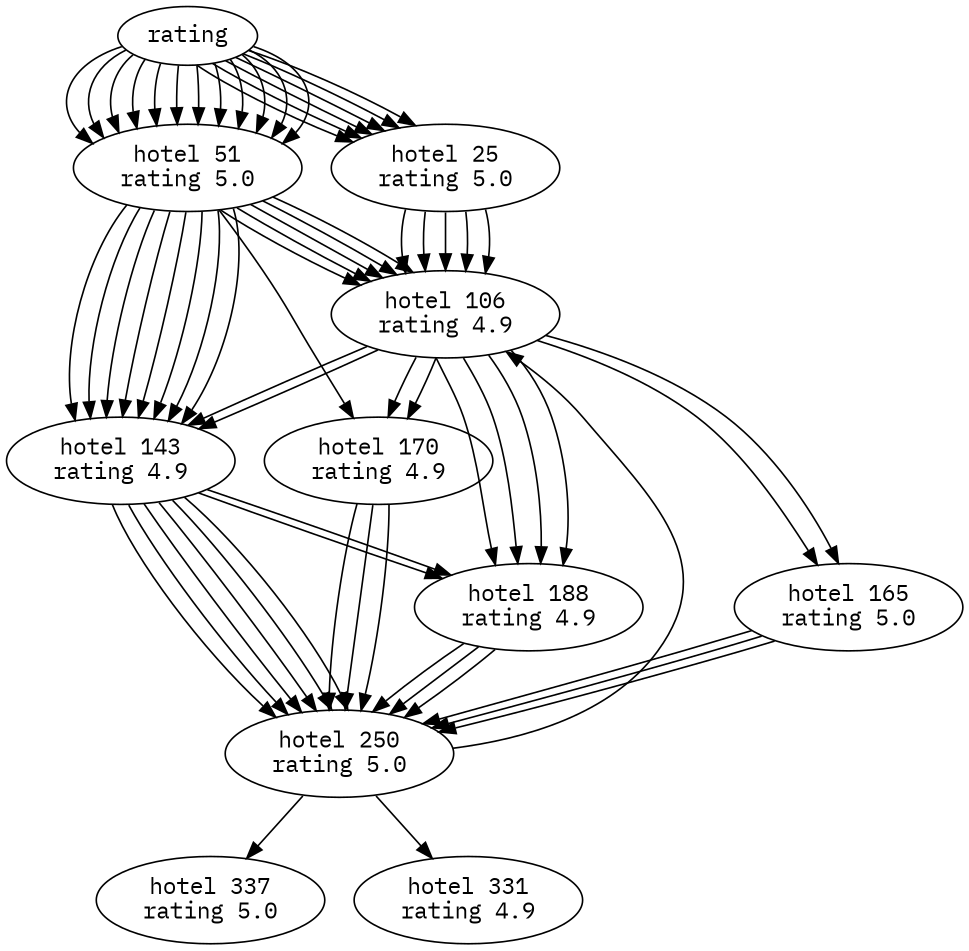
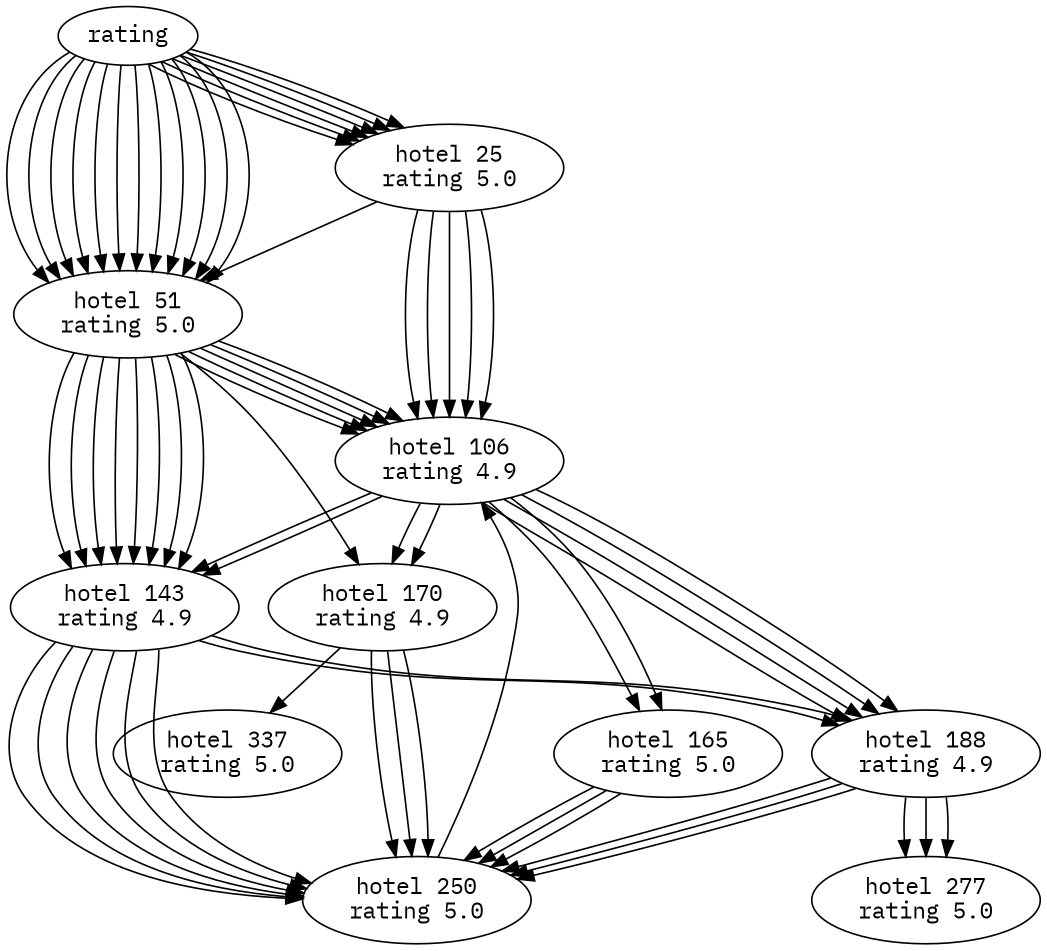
edge "hotel 25 rating 5.0" -> "hotel 51 rating 5.0": added
edge "hotel 250 rating 5.0" -> "hotel 337 rating 5.0": now "hotel 170 rating 4.9" -> "hotel 337 rating 5.0"
node "hotel 331 rating 4.9": removed
node "hotel 277 rating 5.0": added
